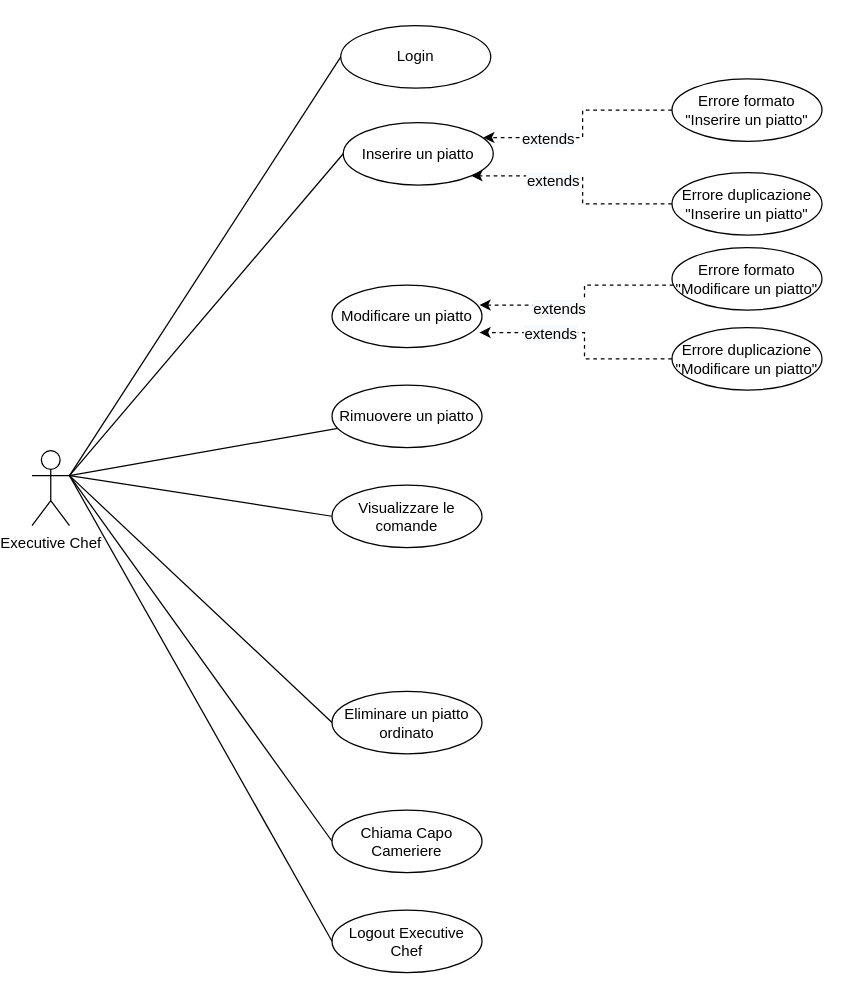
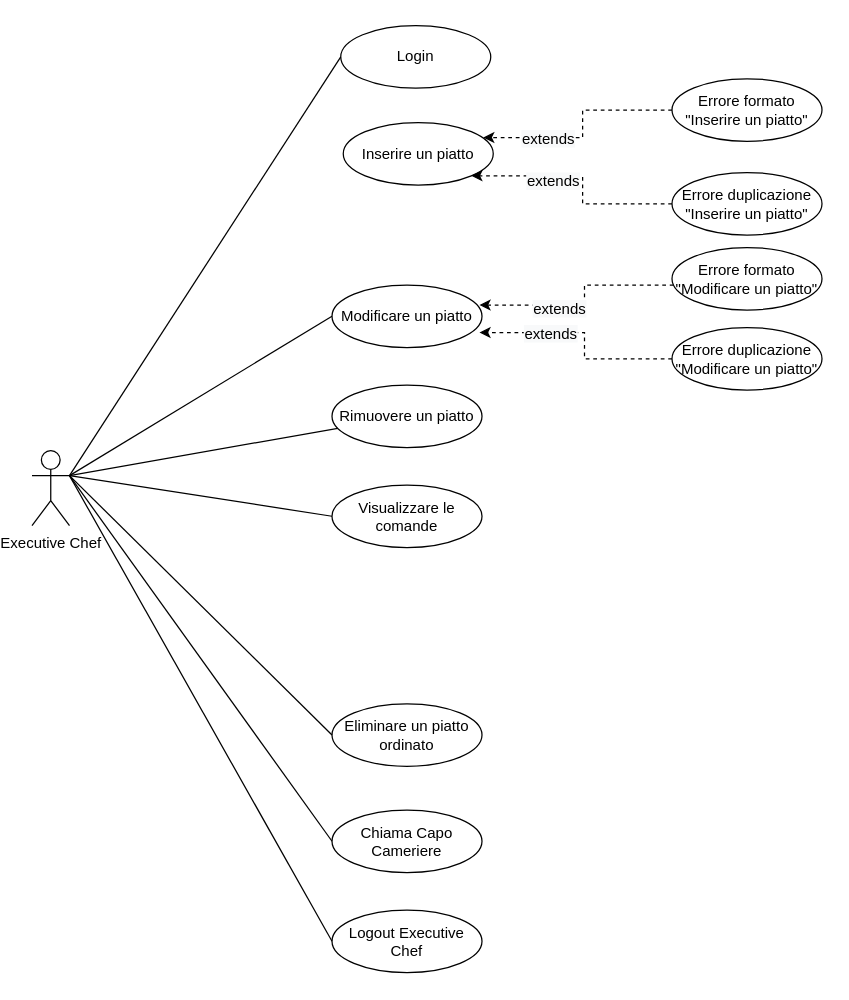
edge "Inserire un piatto" -- "Executive Chef": removed
edge "Modificare un piatto" -- "Executive Chef": added
node "Eliminare un piatto ordinato": moved (407, 723) -> (407, 735)
